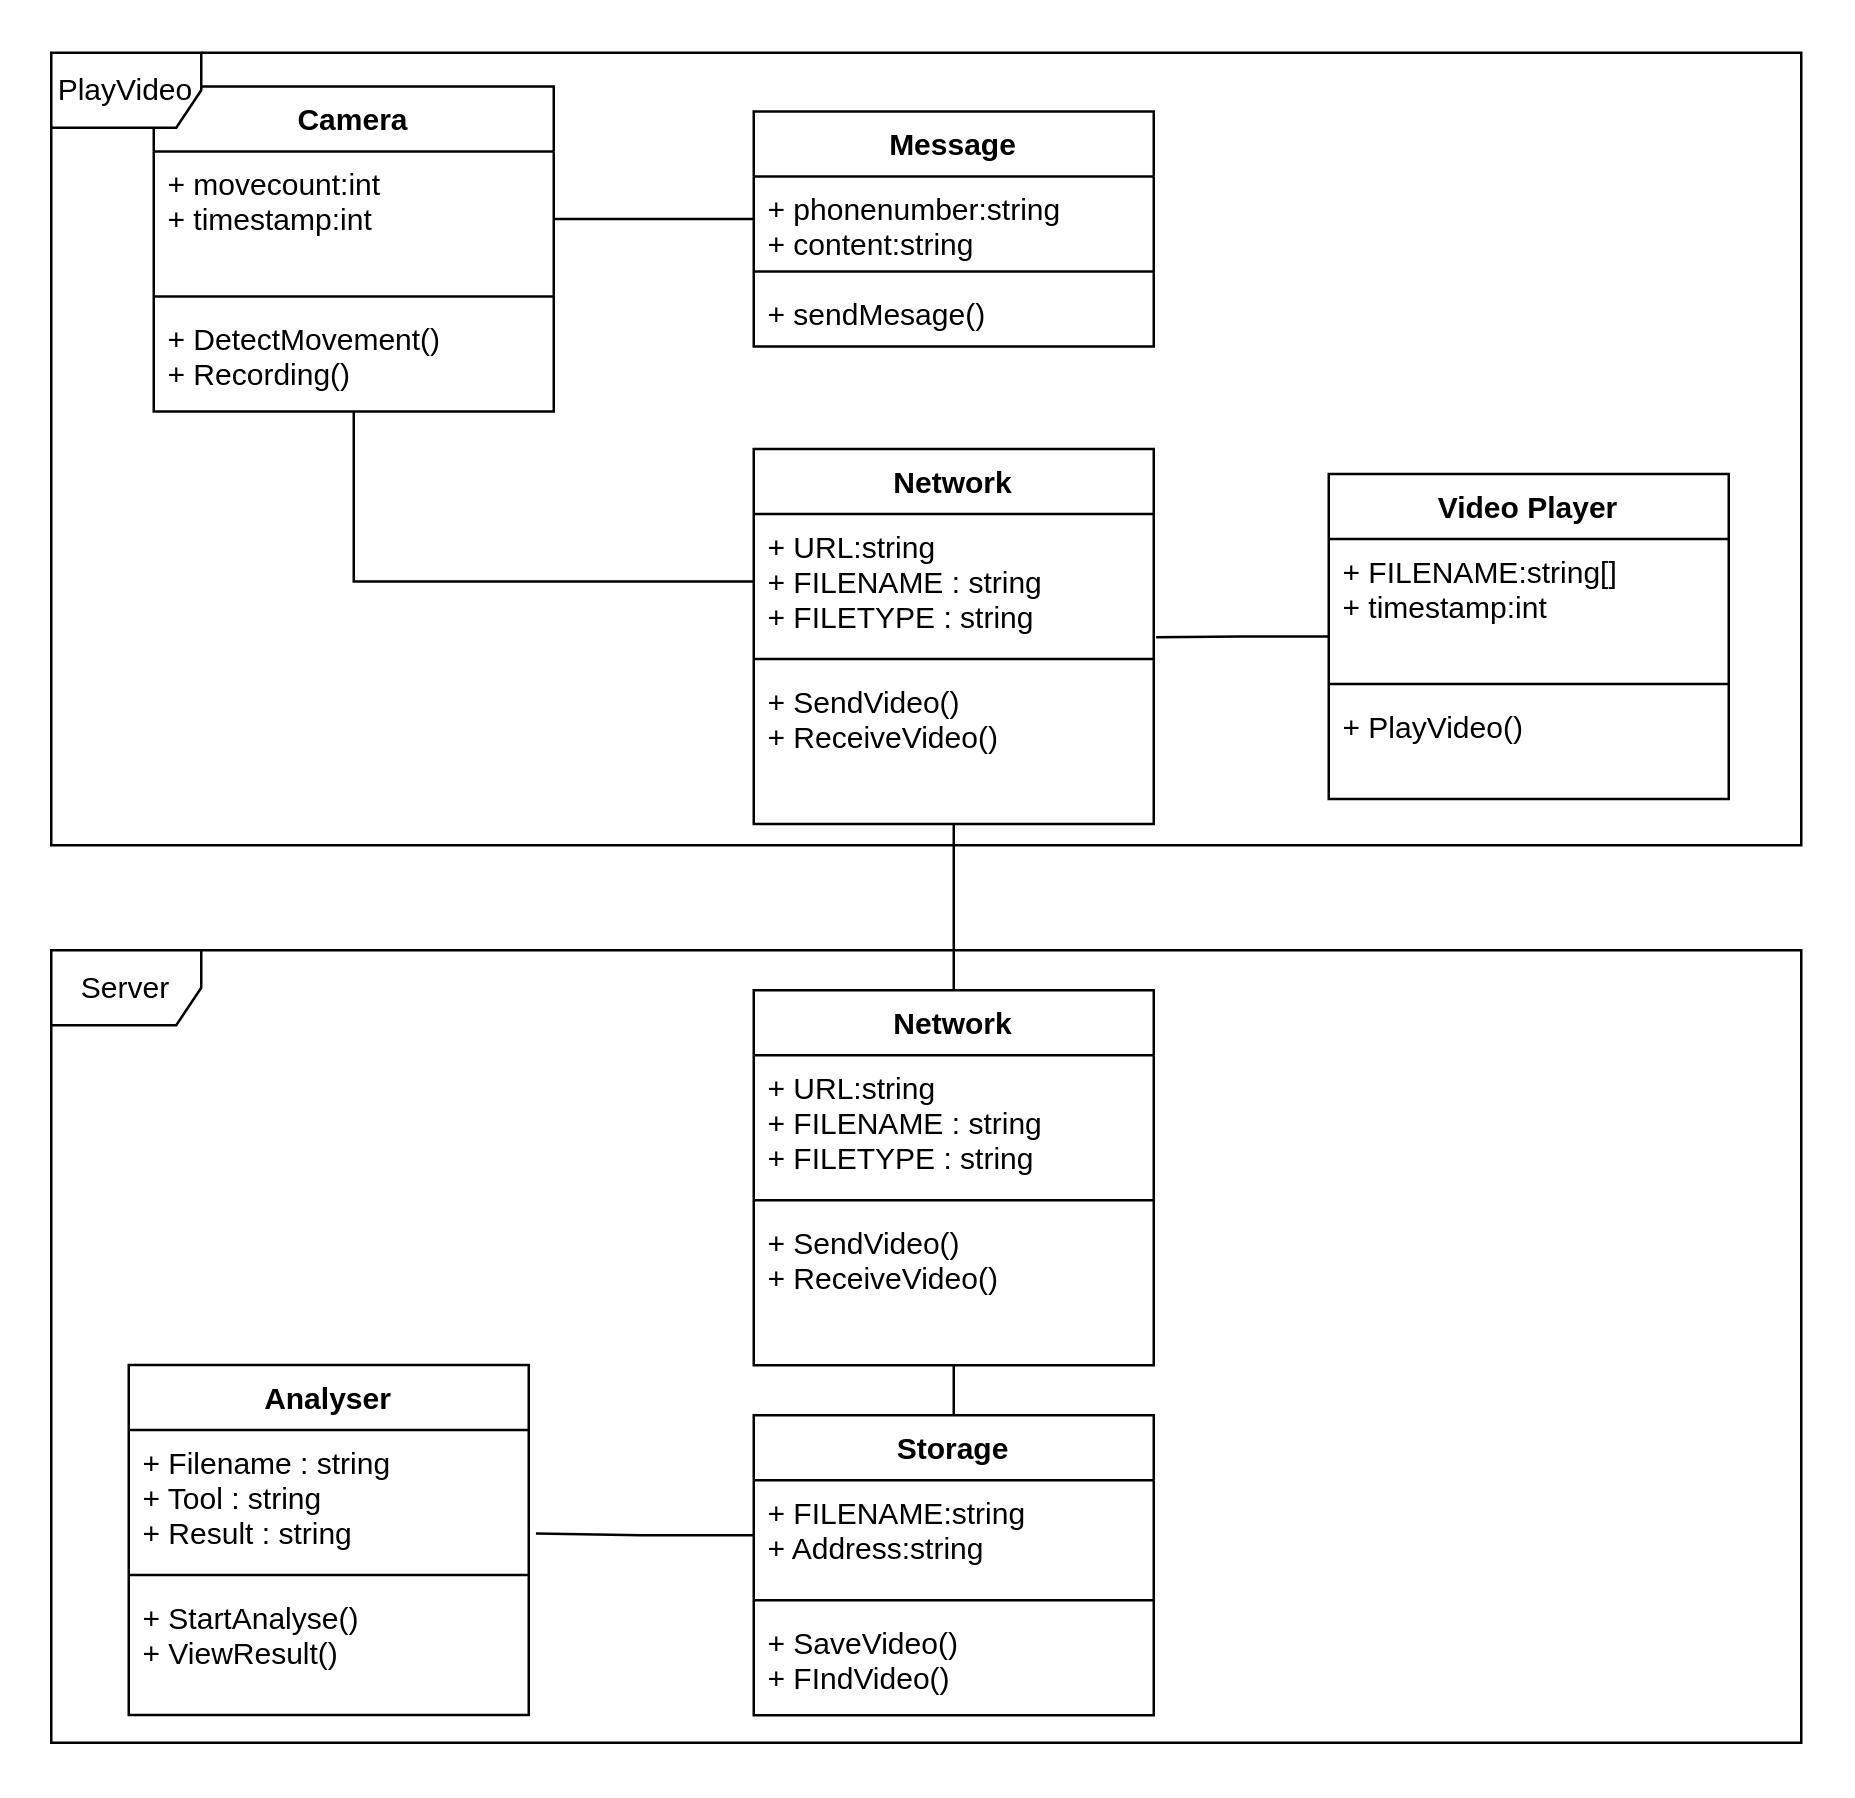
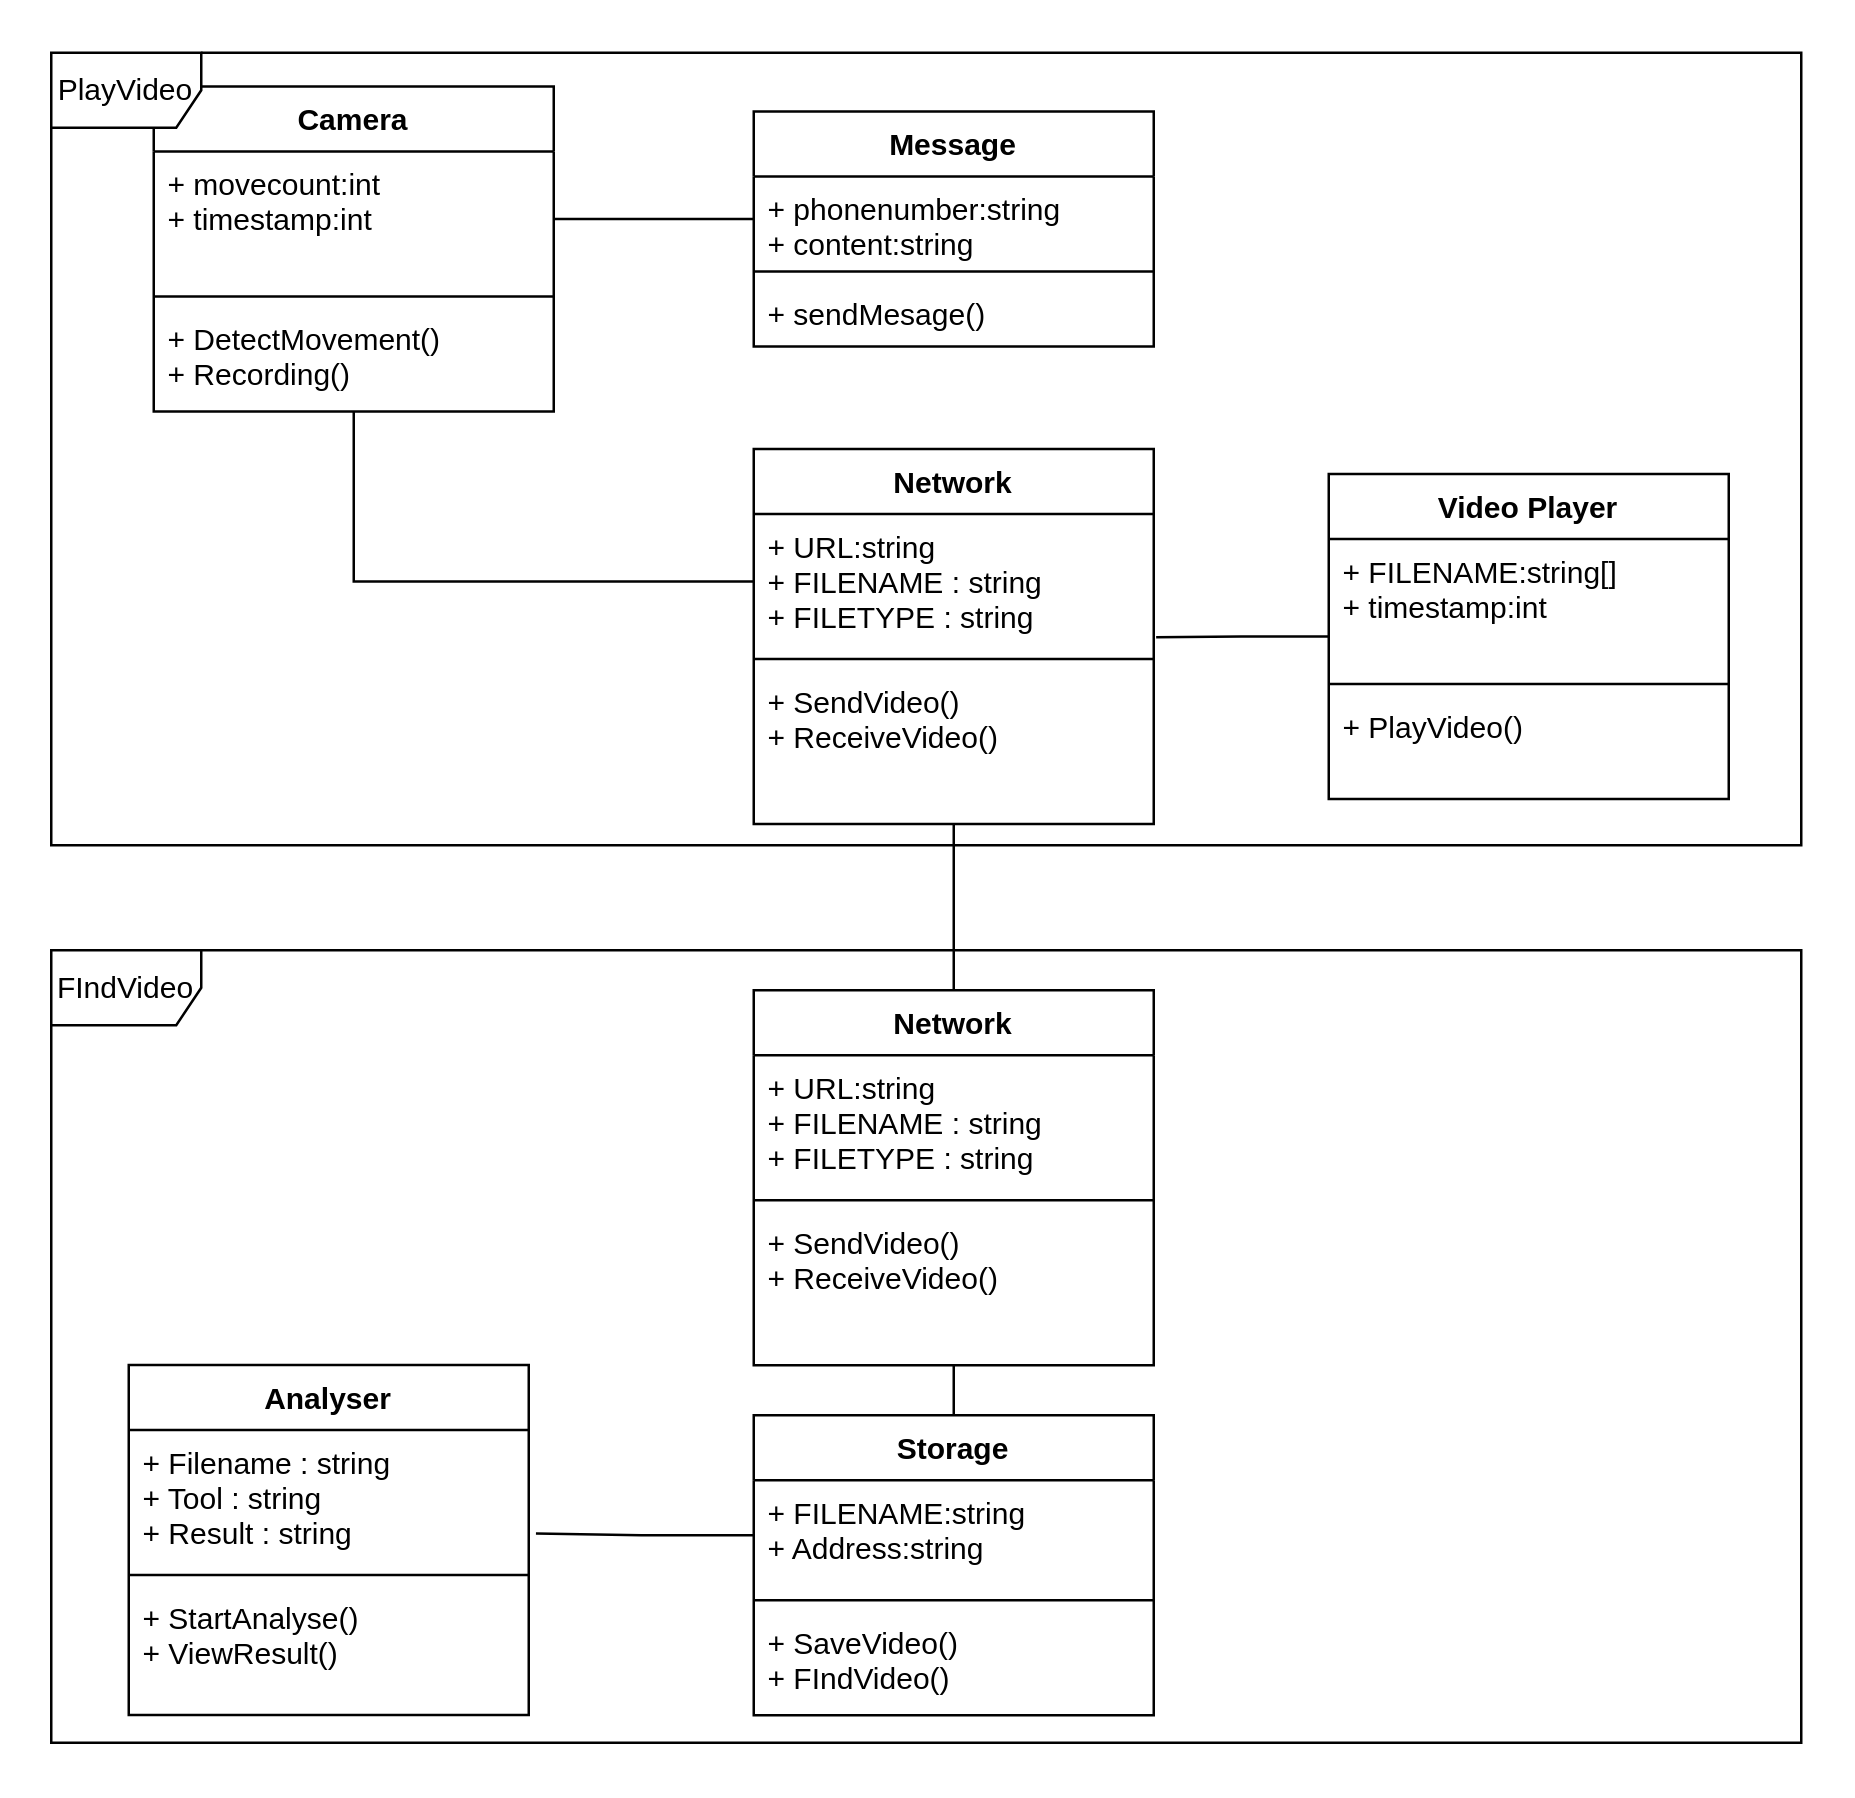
node "Server": label "Server" -> "FIndVideo"
